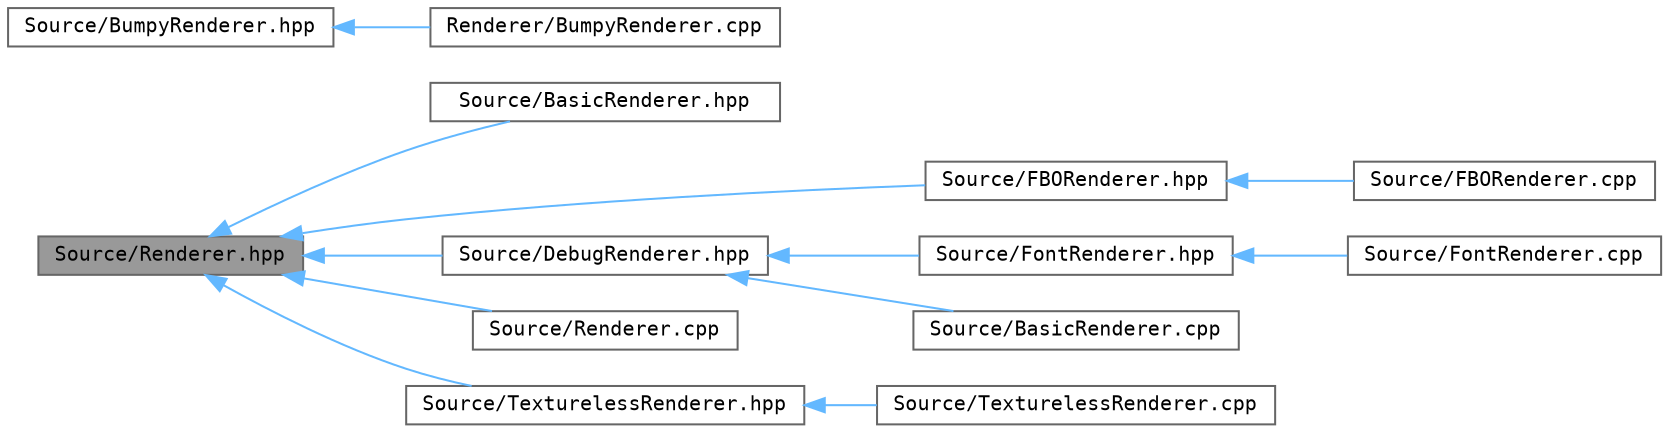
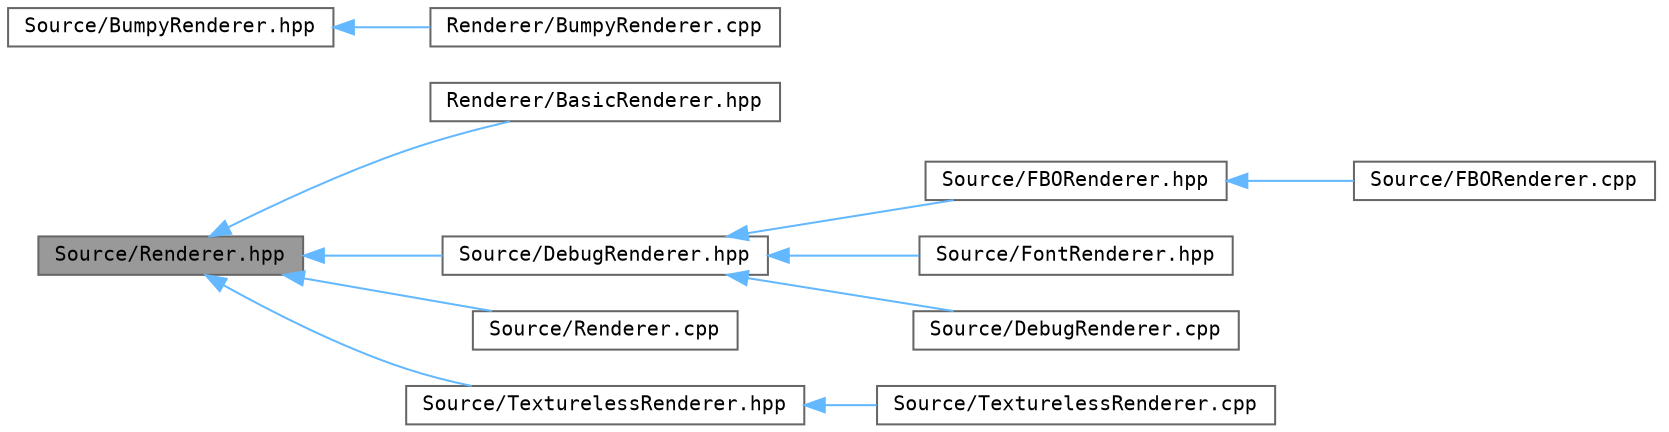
node "Source/BasicRenderer.hpp": label "Source/BasicRenderer.hpp" -> "Renderer/BasicRenderer.hpp"
edge "Source/FBORenderer.hpp" -> "Source/Renderer.hpp": now "Source/FBORenderer.hpp" -> "Source/DebugRenderer.hpp"
node "Source/FontRenderer.cpp": removed
node "Source/BasicRenderer.cpp": label "Source/BasicRenderer.cpp" -> "Source/DebugRenderer.cpp"
